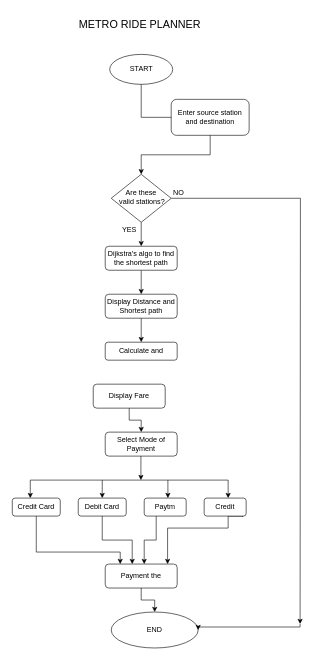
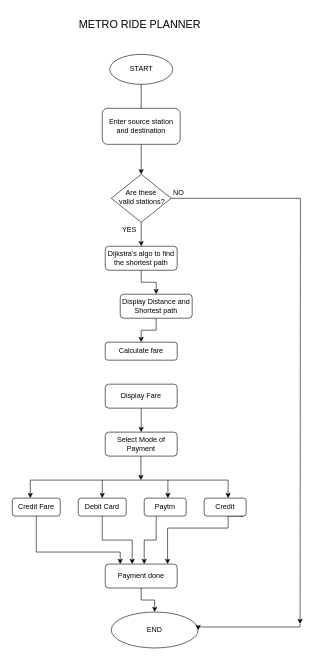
node "Enter source station and destination": moved (210, 117) -> (141, 126)
node "Display Distance and Shortest path": moved (141, 306) -> (156, 306)
node "Calculate and": label "Calculate and" -> "Calculate fare"
node "Display Fare": moved (129, 396) -> (141, 396)
node "Credit Card": label "Credit Card" -> "Credit Fare"
node "Payment the": label "Payment the" -> "Payment done"
